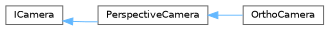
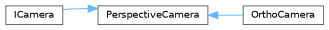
edge "PerspectiveCamera" -> "ICamera": reversed
